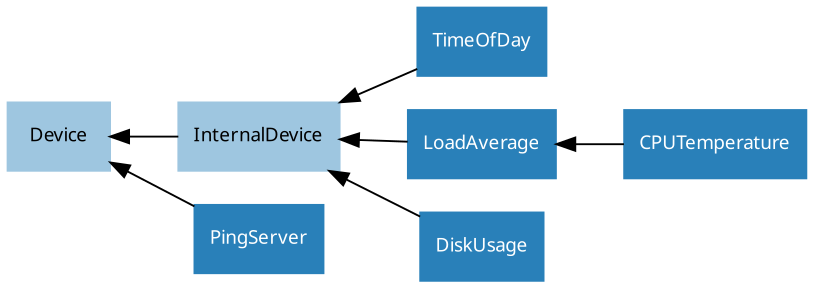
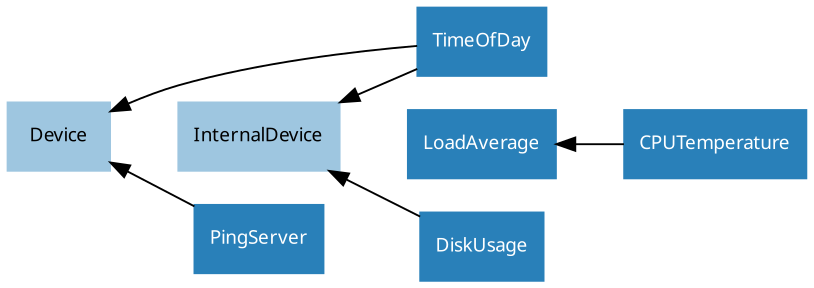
edge "InternalDevice" -> "Device": now "TimeOfDay" -> "Device"
edge "LoadAverage" -> "InternalDevice": removed
